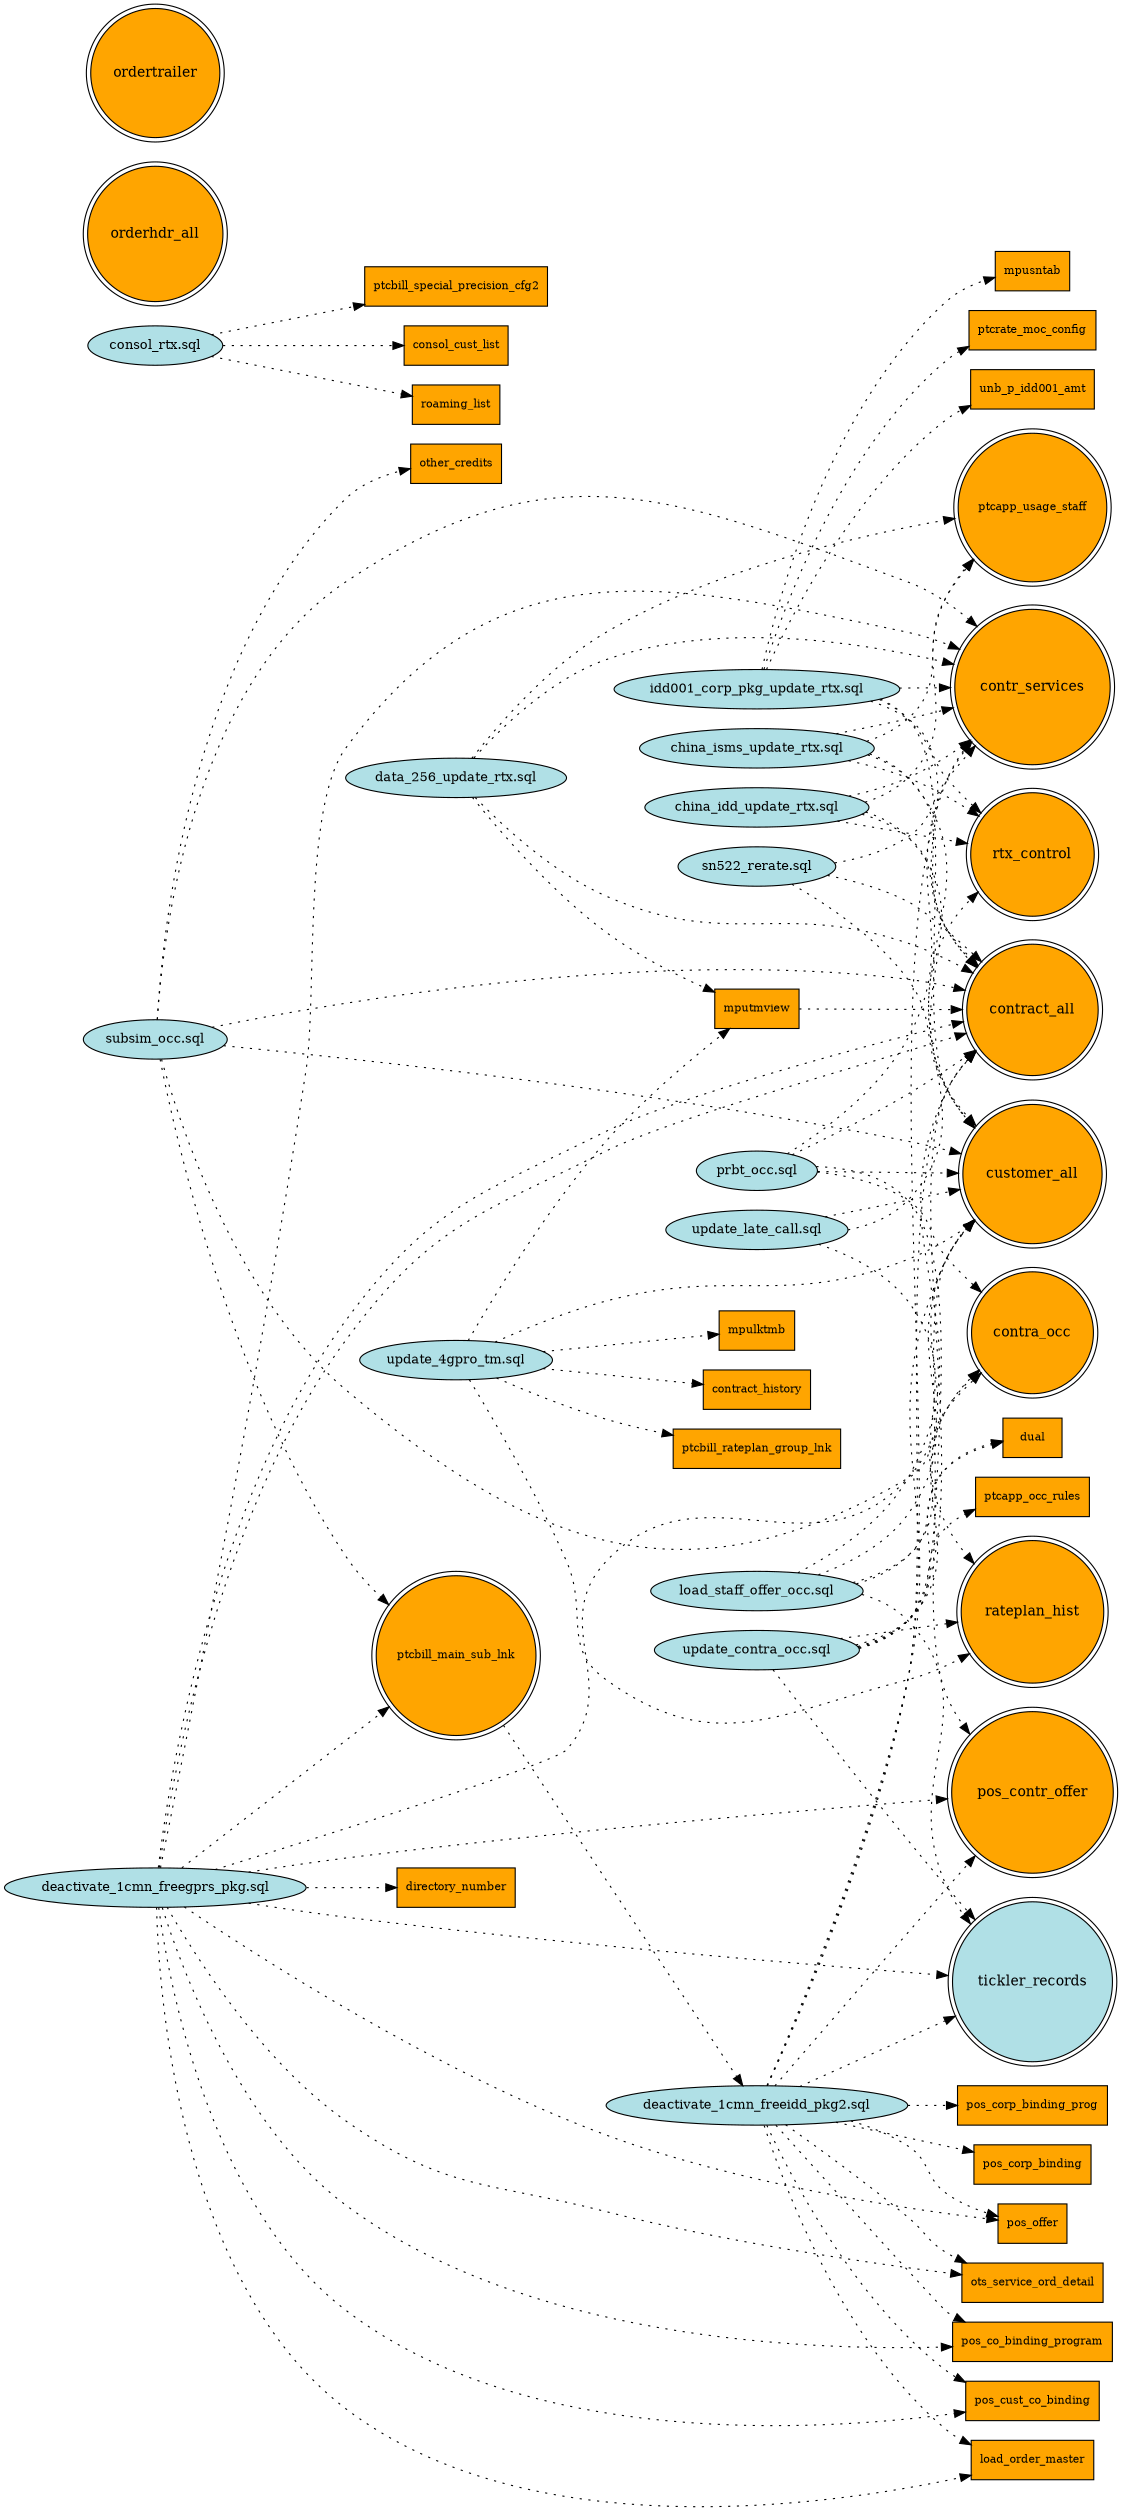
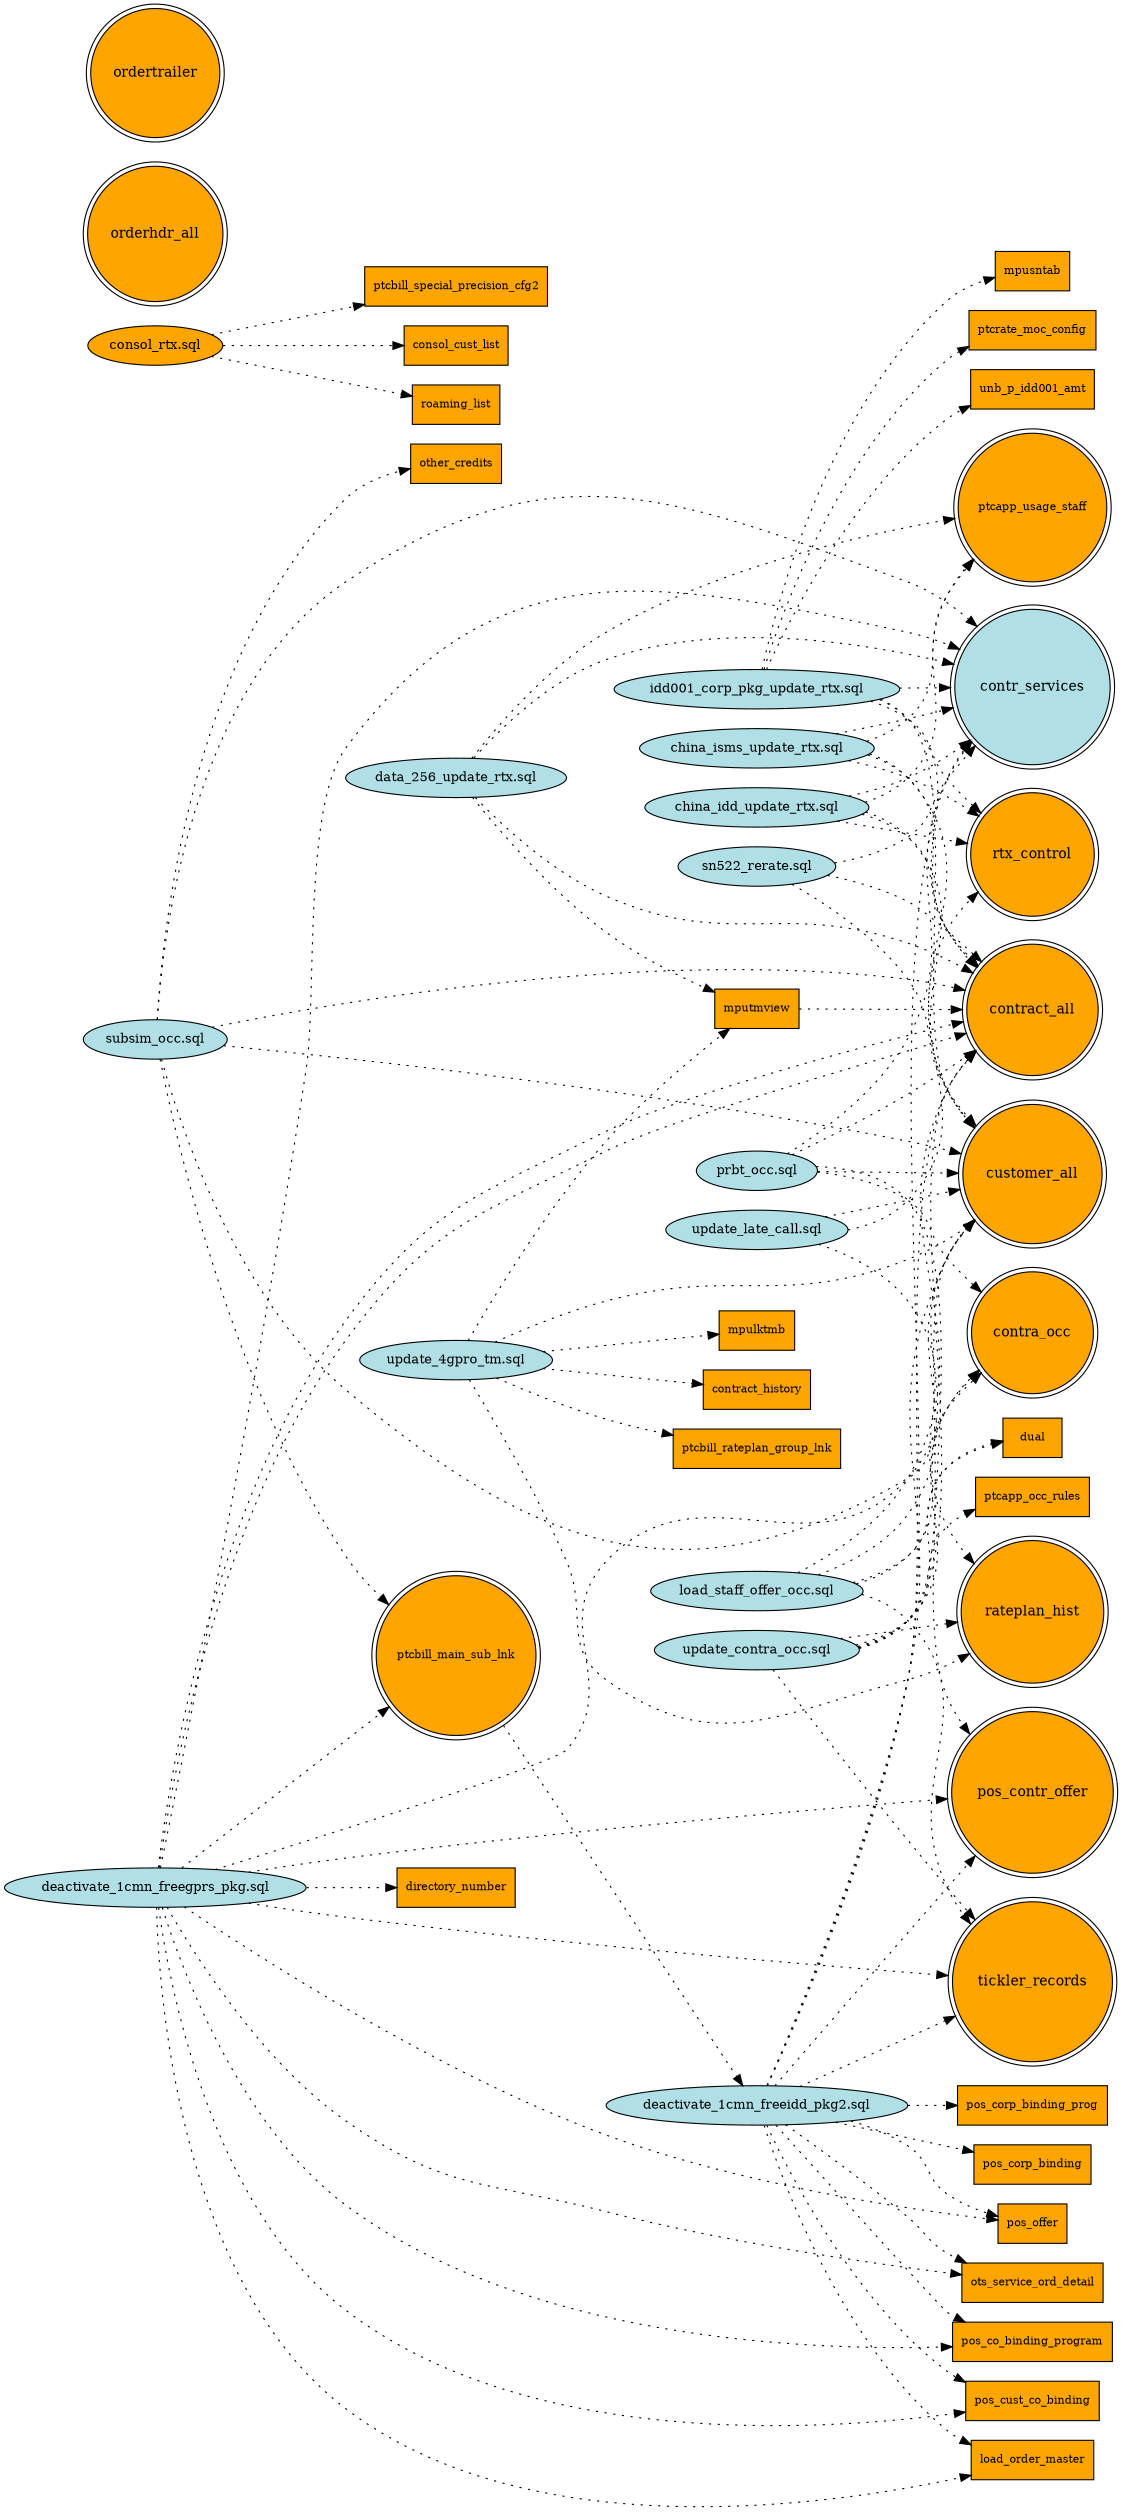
node "consol_rtx.sql": fillcolor powderblue -> orange
node "contr_services": fillcolor orange -> powderblue
node "tickler_records": fillcolor powderblue -> orange
